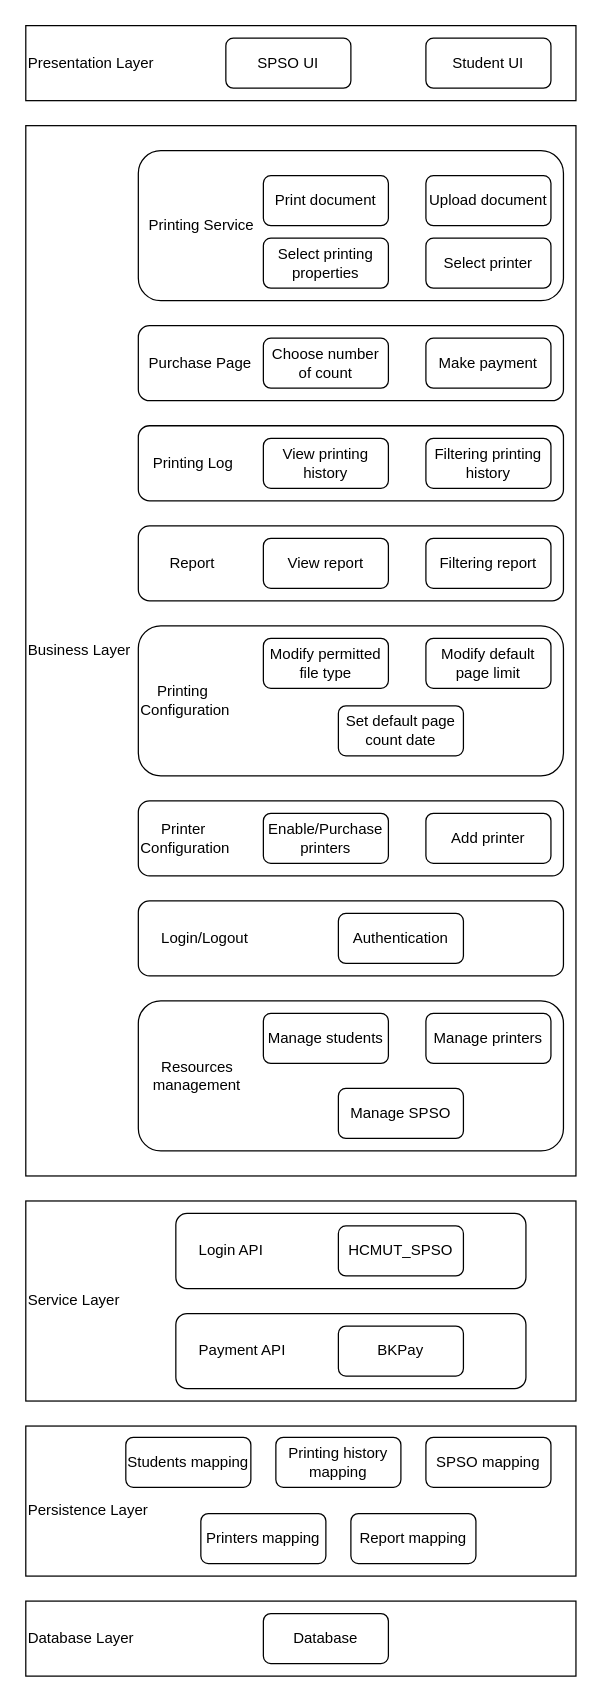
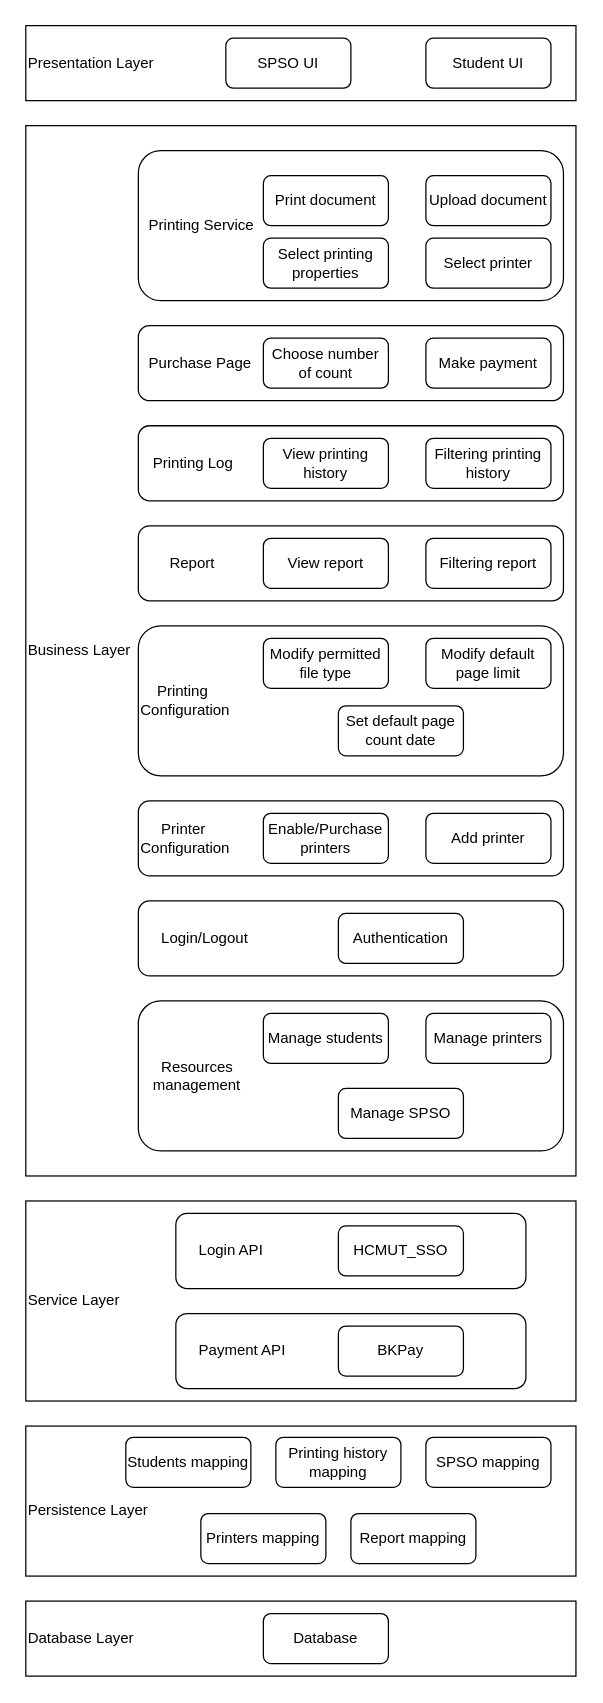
node "HCMUT_SPSO": label "HCMUT_SPSO" -> "HCMUT_SSO"
